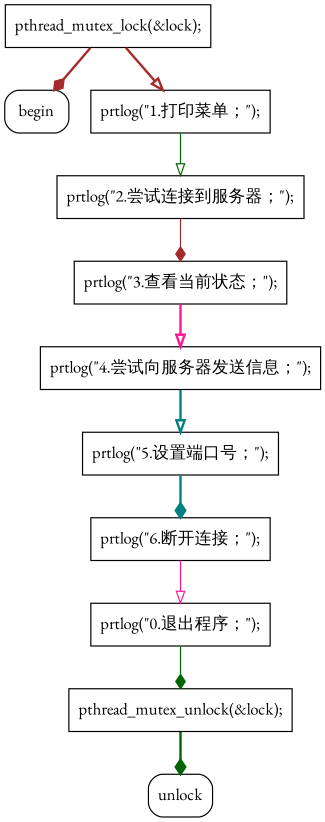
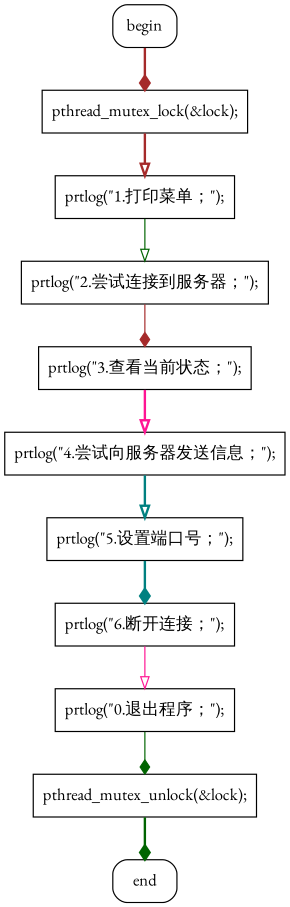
edge "pthread_mutex_lock(&lock);" -> "begin": reversed
node "unlock": label "unlock" -> "end"
